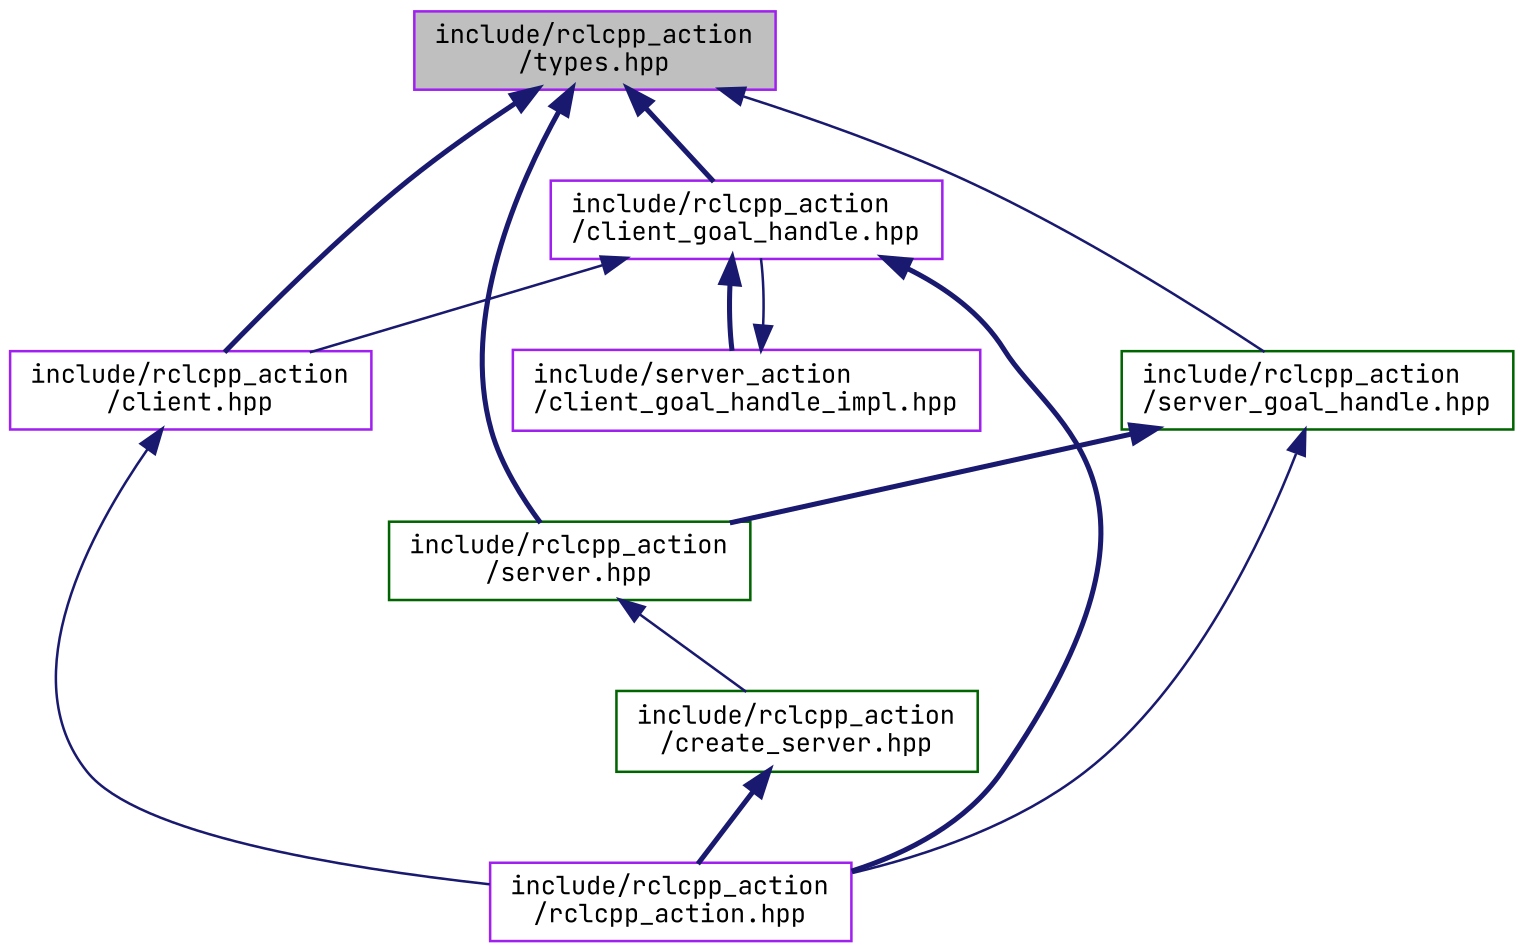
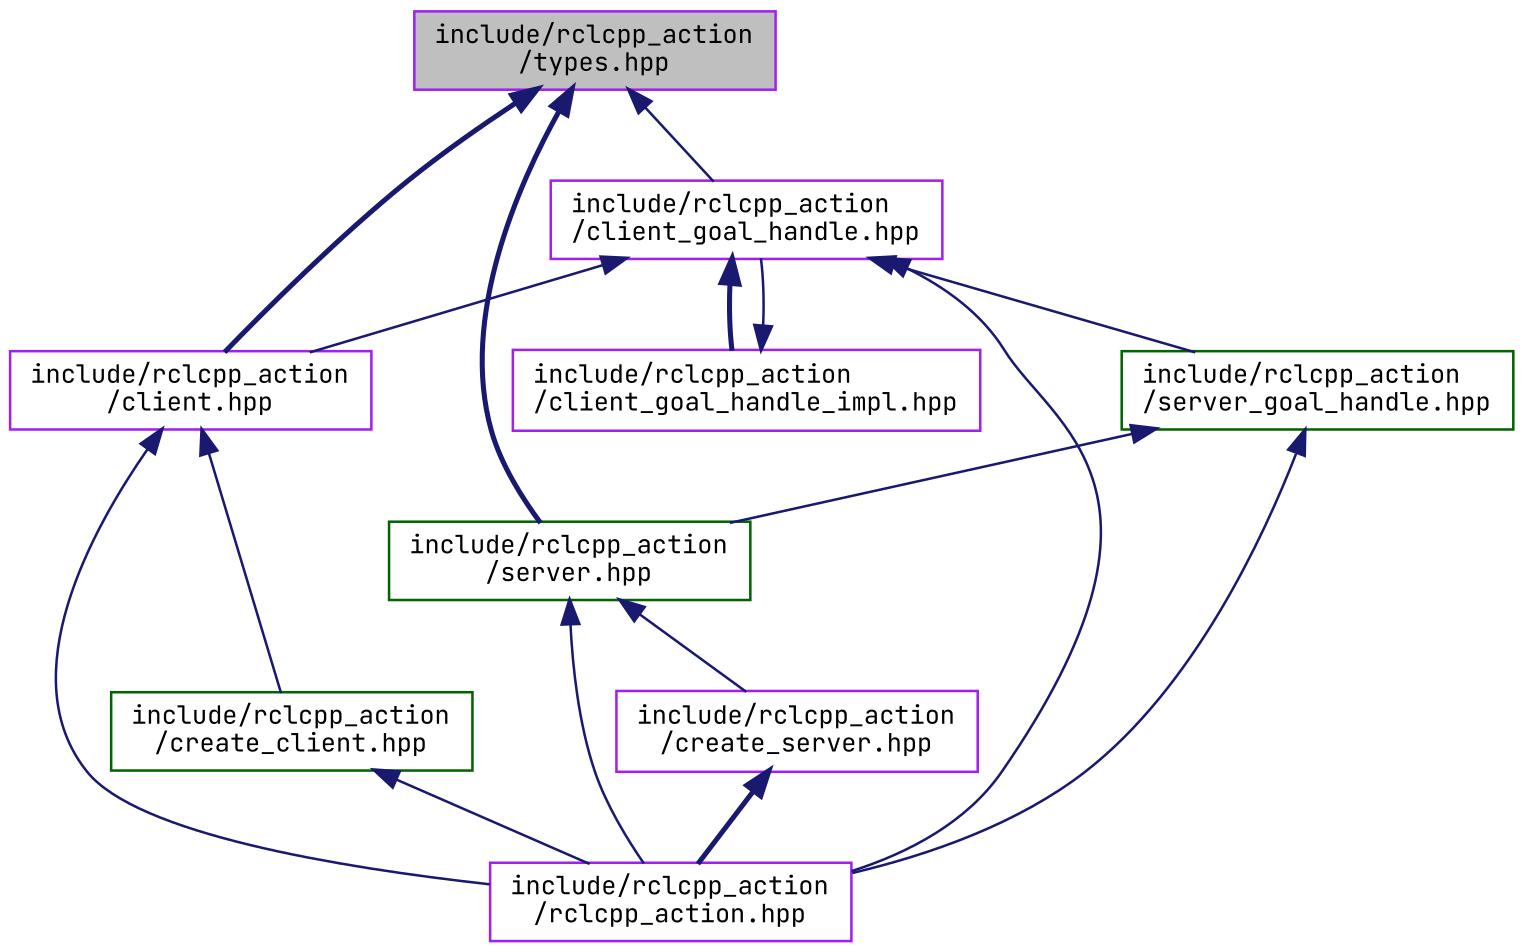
edge "include/rclcpp_action /client_goal_handle.hpp" -> "include/rclcpp_action /types.hpp": style bold -> solid
edge "include/rclcpp_action /server_goal_handle.hpp" -> "include/rclcpp_action /types.hpp": now "include/rclcpp_action /server_goal_handle.hpp" -> "include/rclcpp_action /client_goal_handle.hpp"
node "include/server_action /client_goal_handle_impl.hpp": label "include/server_action /client_goal_handle_impl.hpp" -> "include/rclcpp_action /client_goal_handle_impl.hpp"
edge "include/rclcpp_action /server.hpp" -> "include/rclcpp_action /server_goal_handle.hpp": style bold -> solid
edge "include/rclcpp_action /rclcpp_action.hpp" -> "include/rclcpp_action /client_goal_handle.hpp": style bold -> solid
node "include/rclcpp_action /create_client.hpp": added
node "include/rclcpp_action /create_server.hpp": color darkgreen -> purple
edge "include/rclcpp_action /rclcpp_action.hpp" -> "include/rclcpp_action /server.hpp": added
